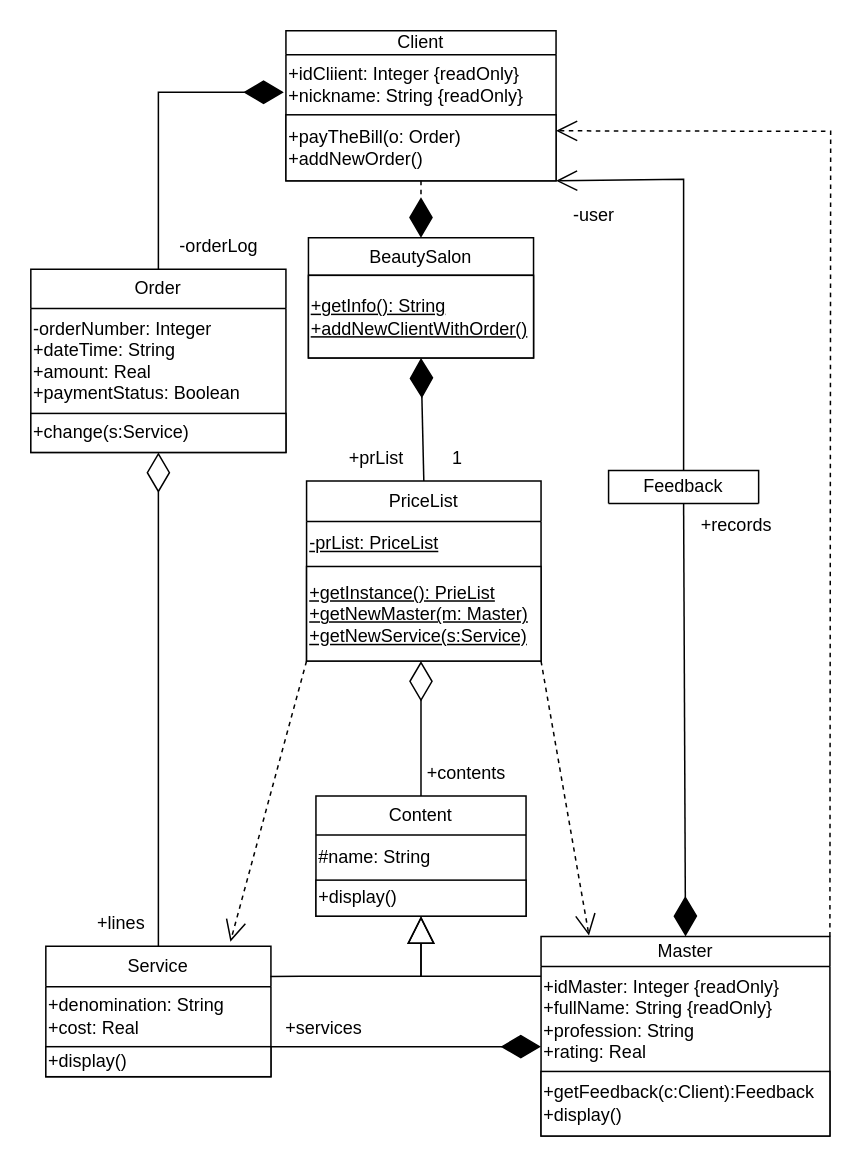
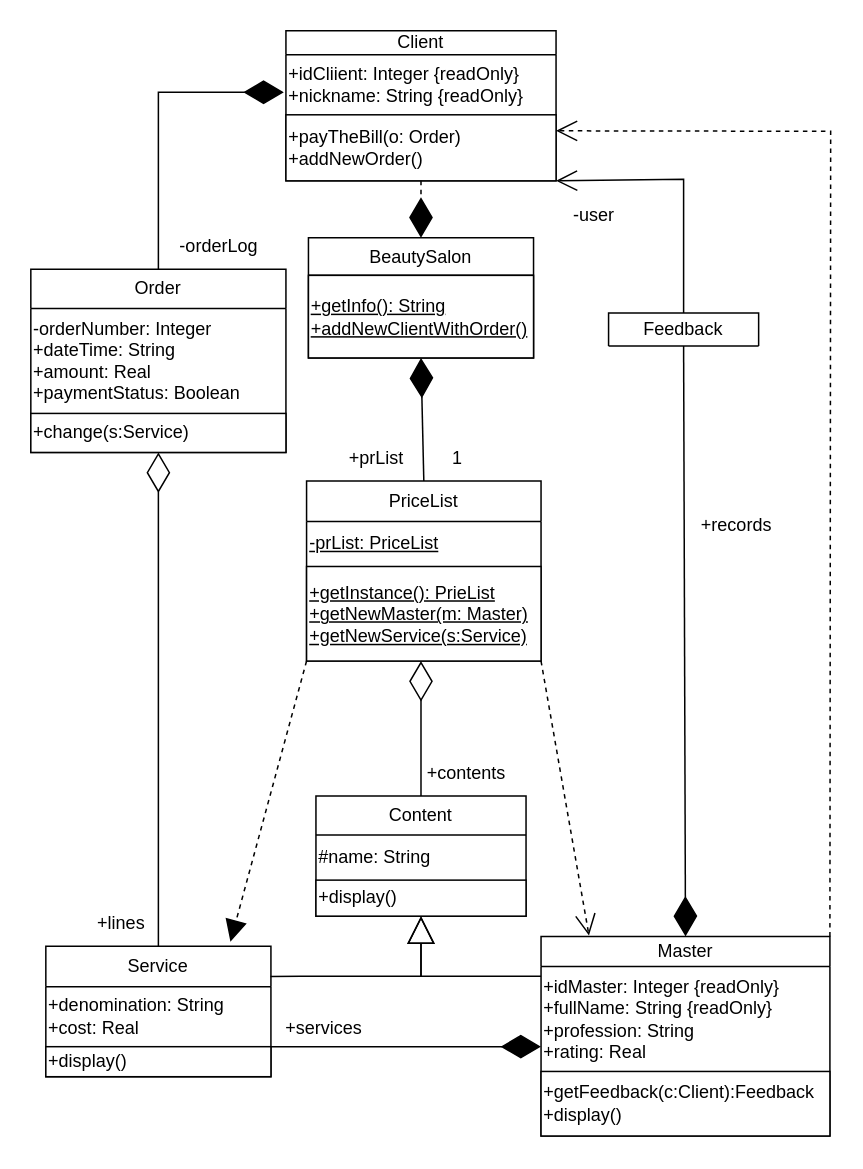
node "Feedback": moved (683, 487) -> (683, 329)
edge "PriceList" -> "Service": arrowhead open -> block
